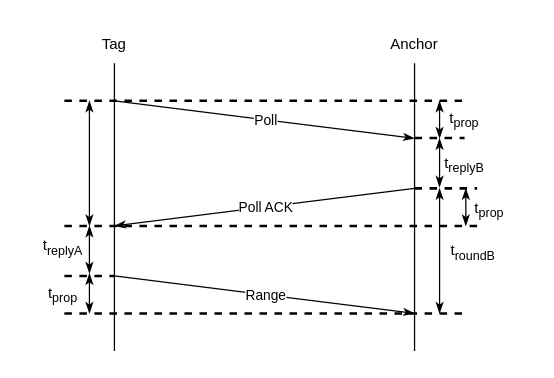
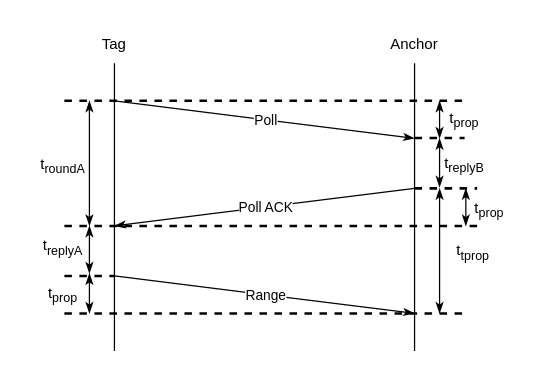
node "troundA": added
node "troundB": label "troundB" -> "ttprop"
